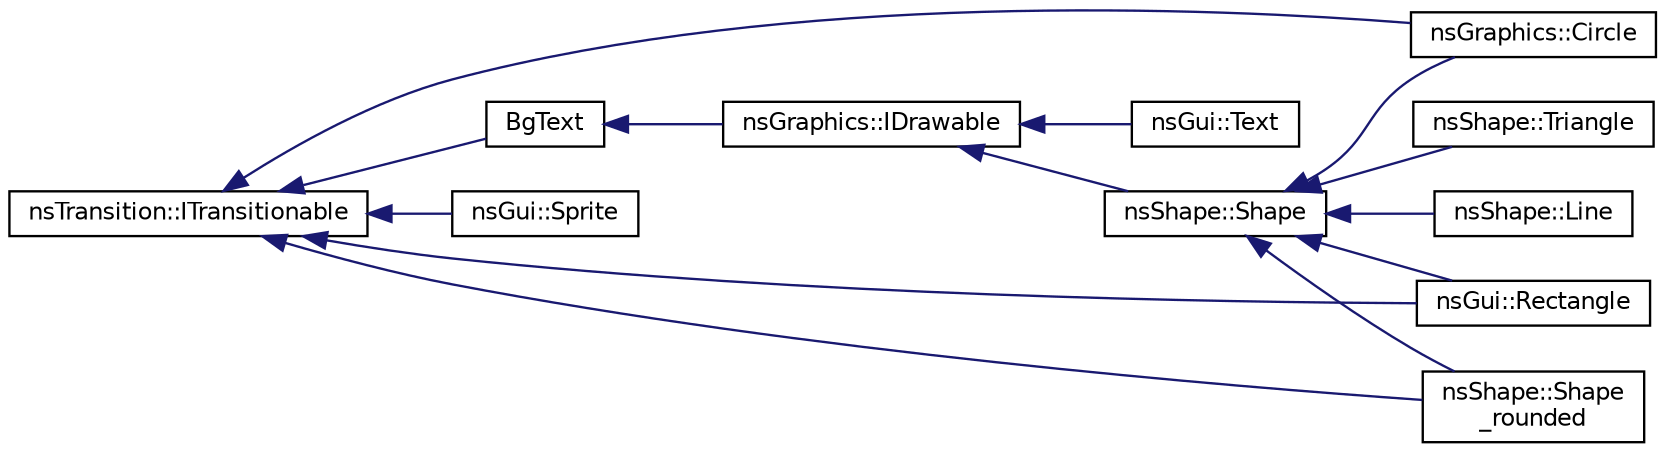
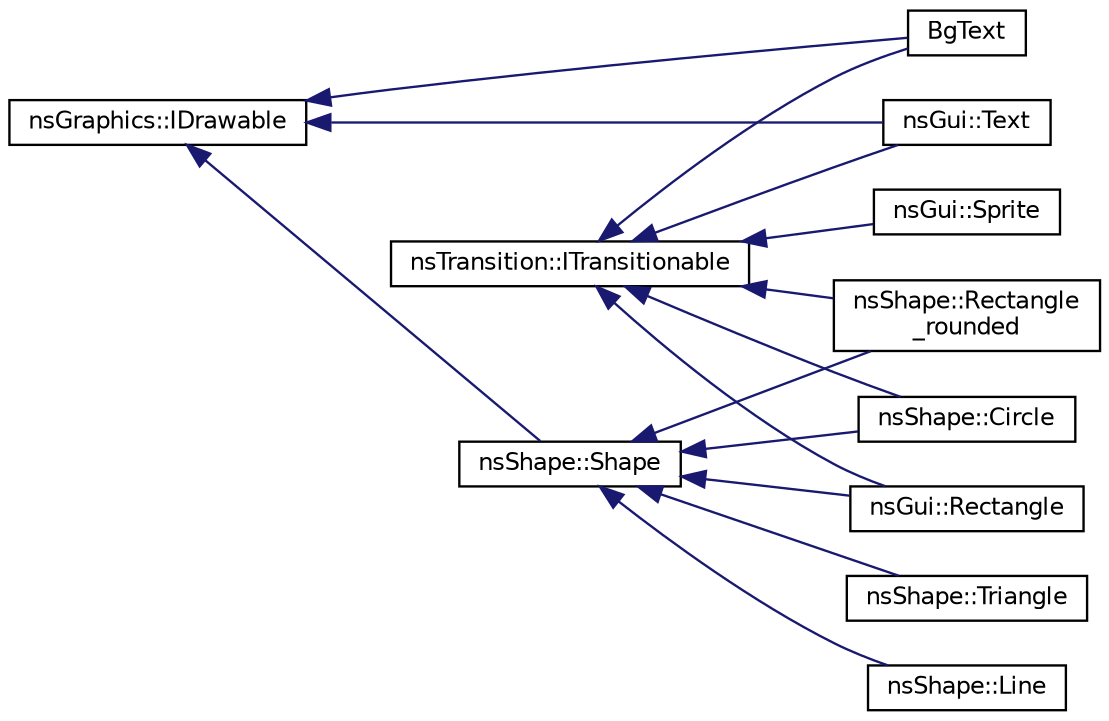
node "nsGraphics::Circle": label "nsGraphics::Circle" -> "nsShape::Circle"
edge "nsGraphics::IDrawable" -> "BgText": reversed
edge "nsGui::Text" -> "nsTransition::ITransitionable": added
node "nsShape::Shape _rounded": label "nsShape::Shape _rounded" -> "nsShape::Rectangle _rounded"
